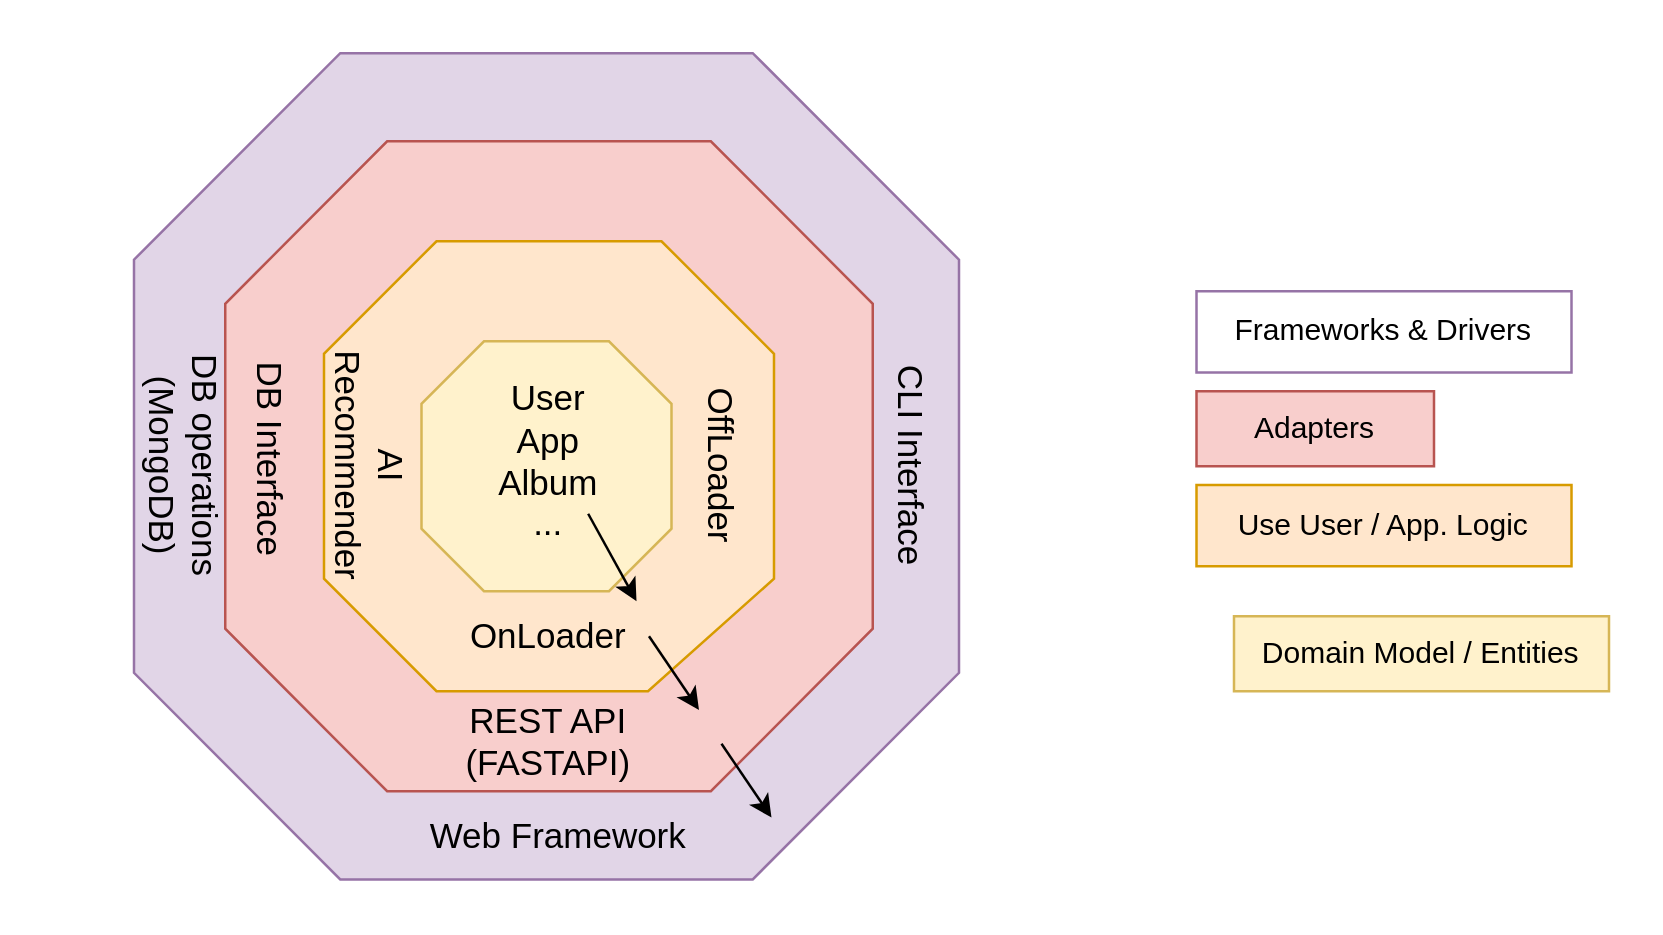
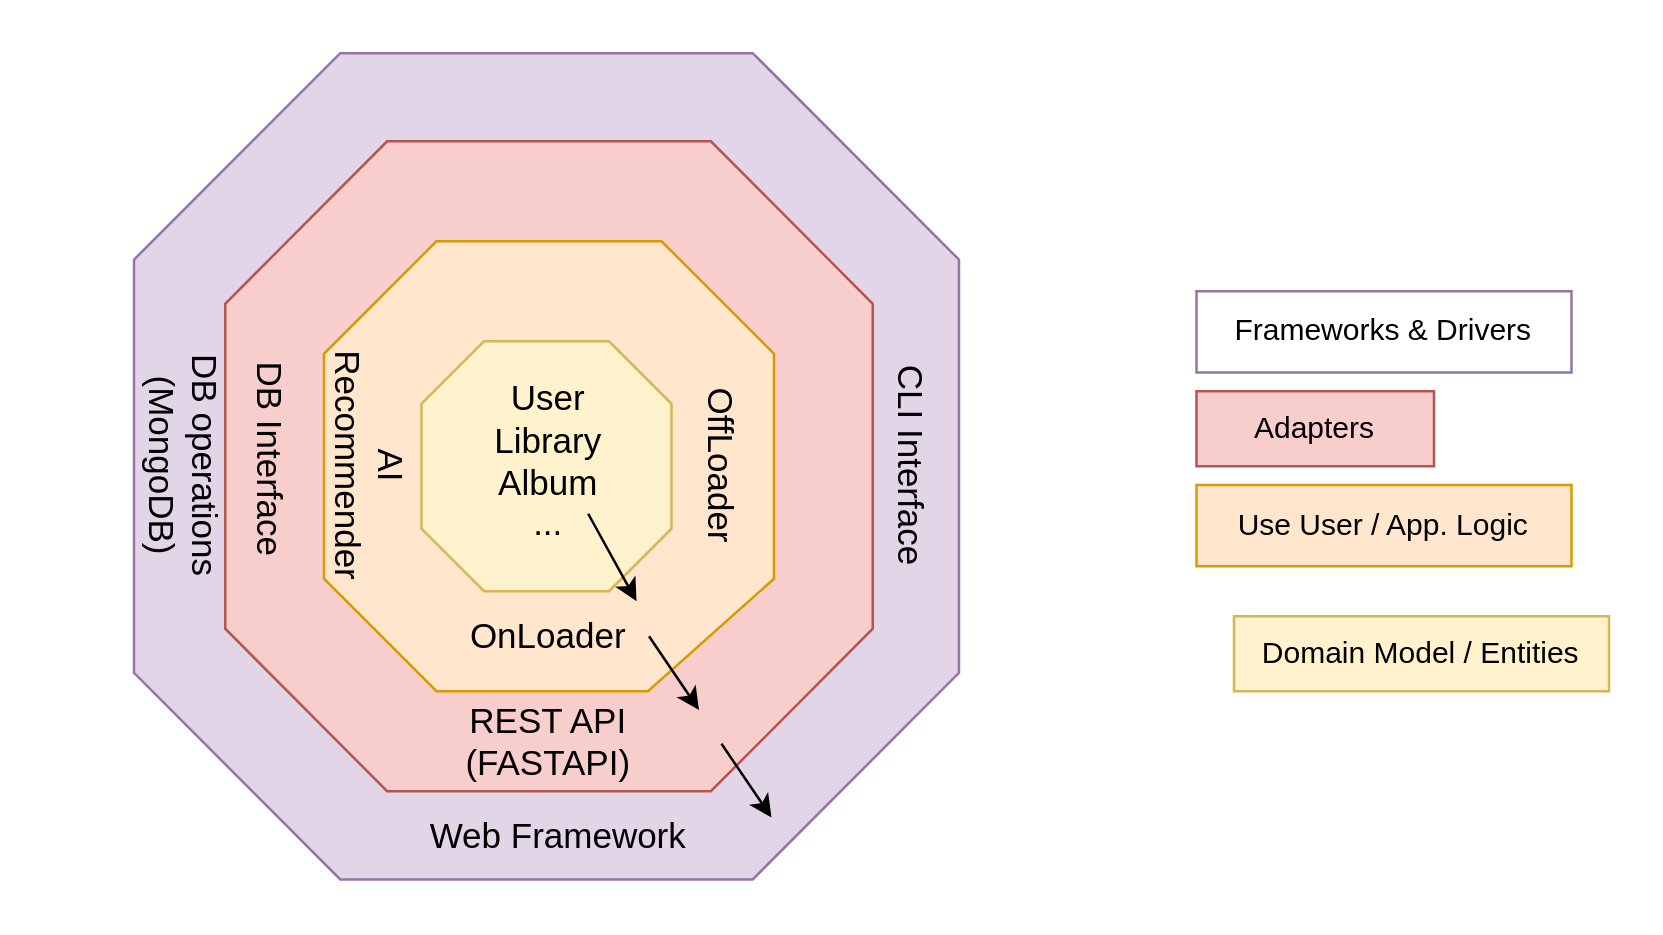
node "User App Album ...": label "User App Album ..." -> "User Library Album ..."
